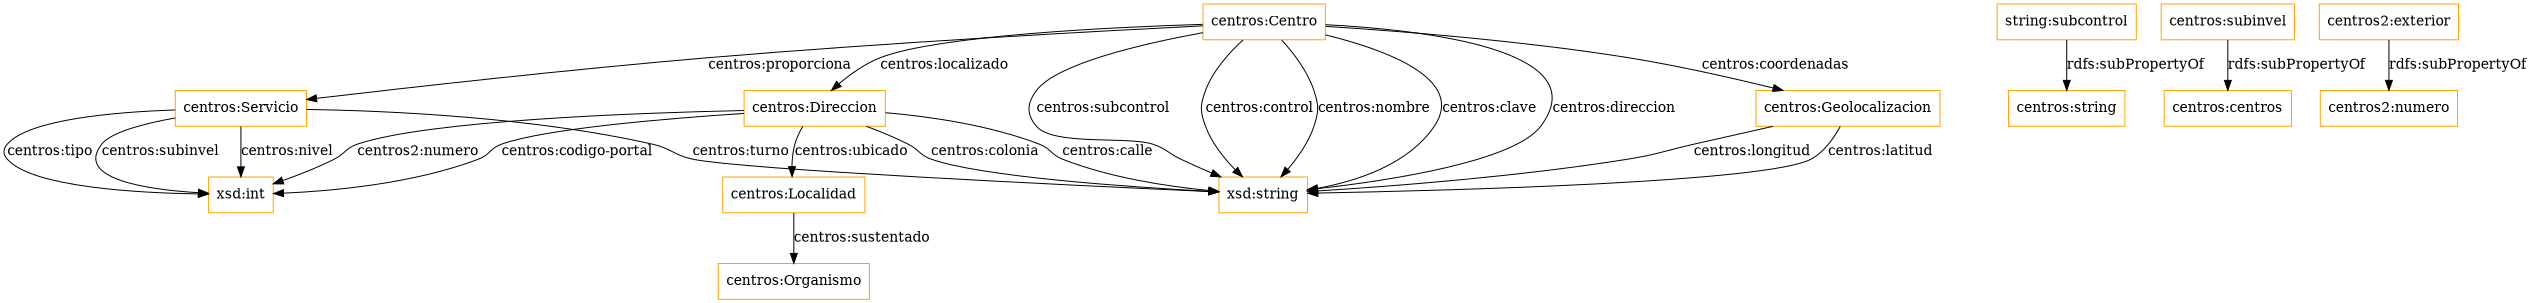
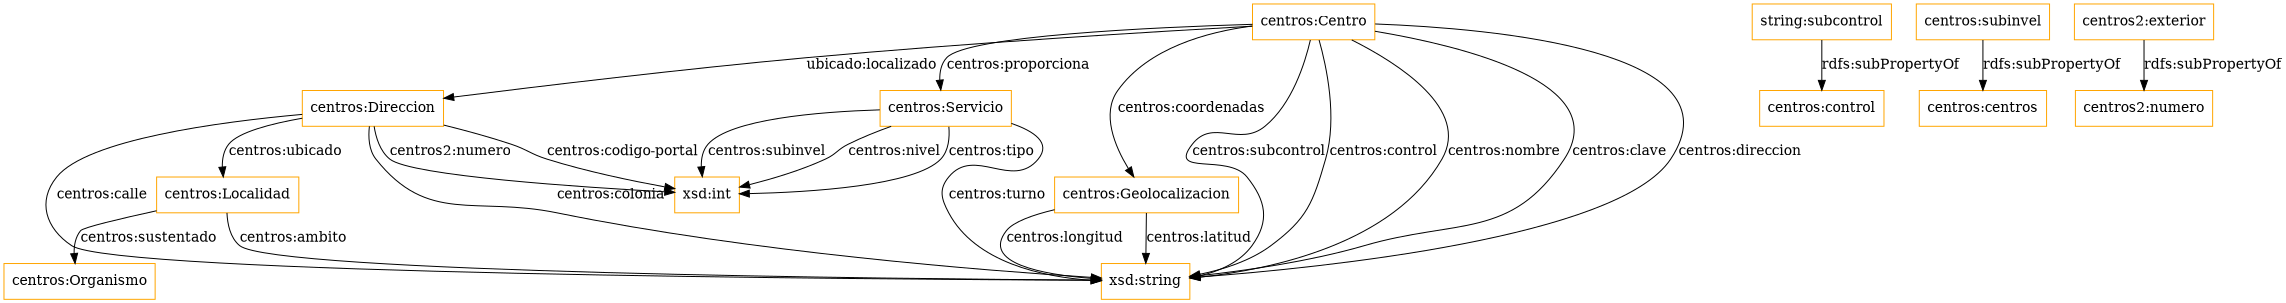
edge "centros:Centro" -> "centros:Direccion": label "centros:localizado" -> "ubicado:localizado"
node "centros:string": label "centros:string" -> "centros:control"
edge "centros:Localidad" -> "xsd:string": added, label "centros:ambito"
